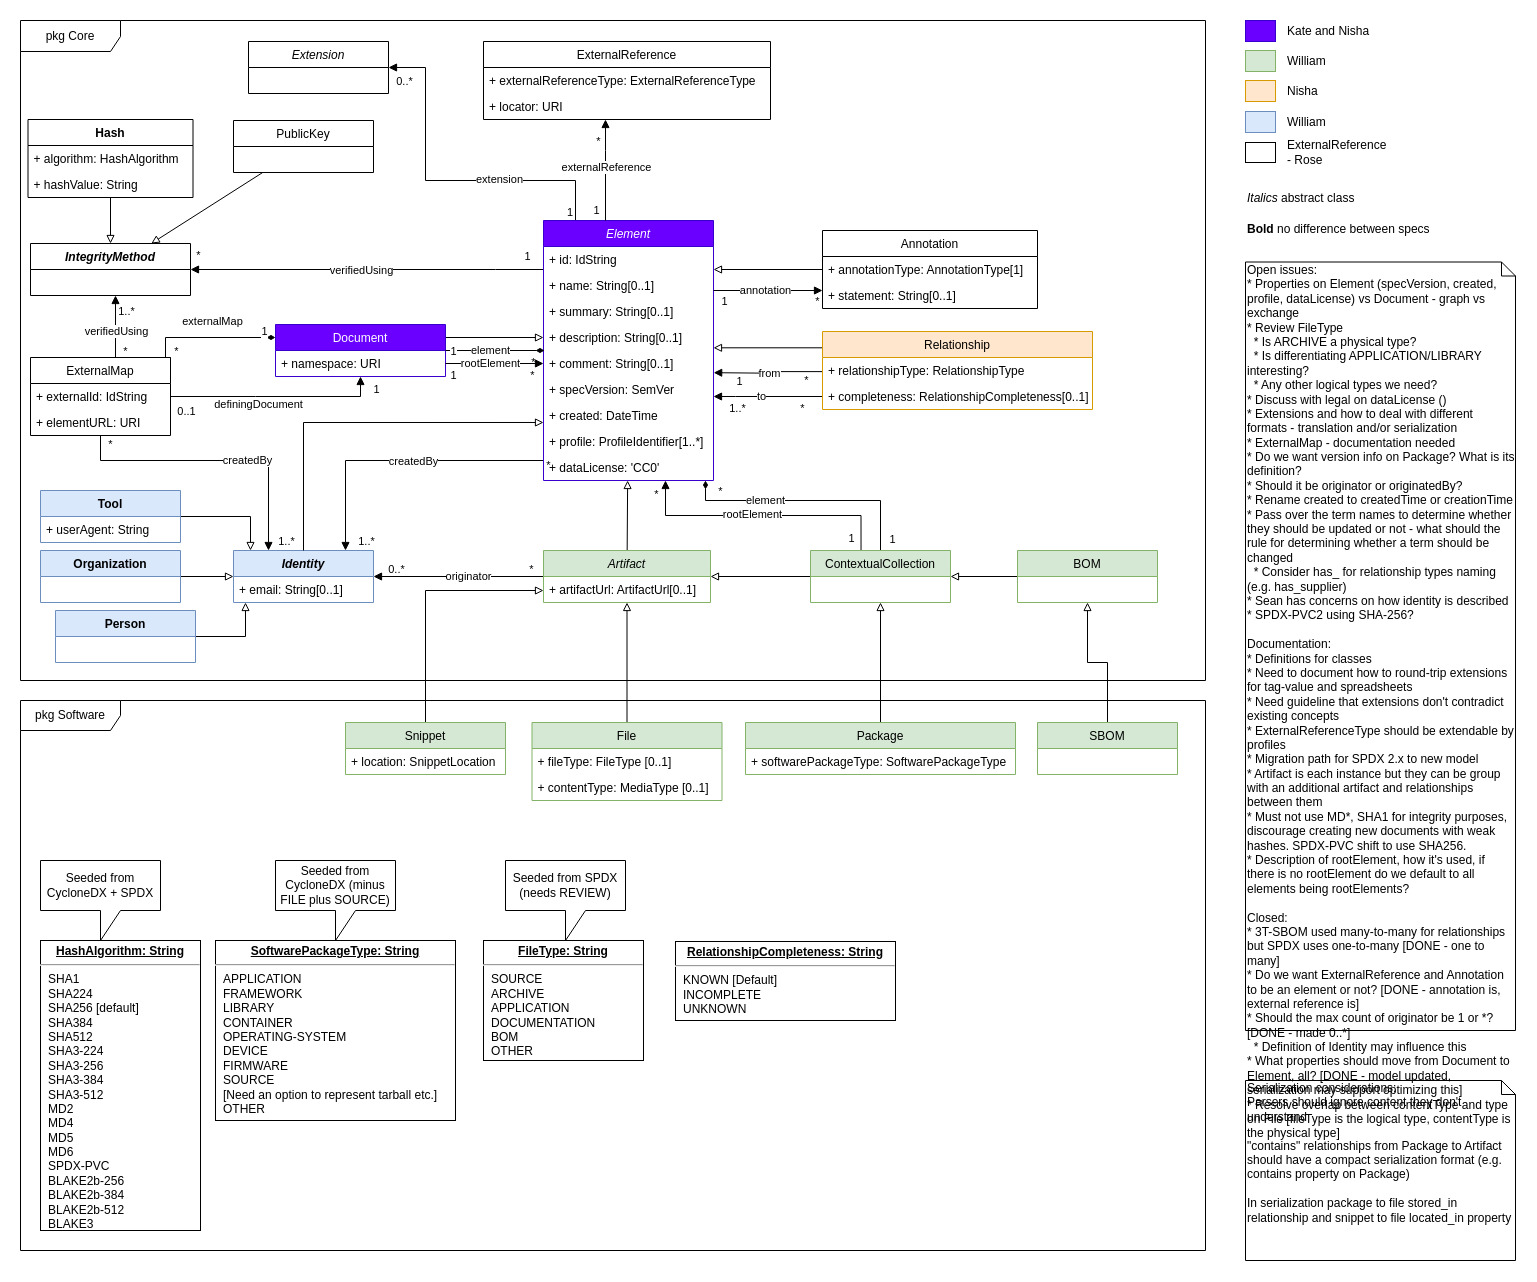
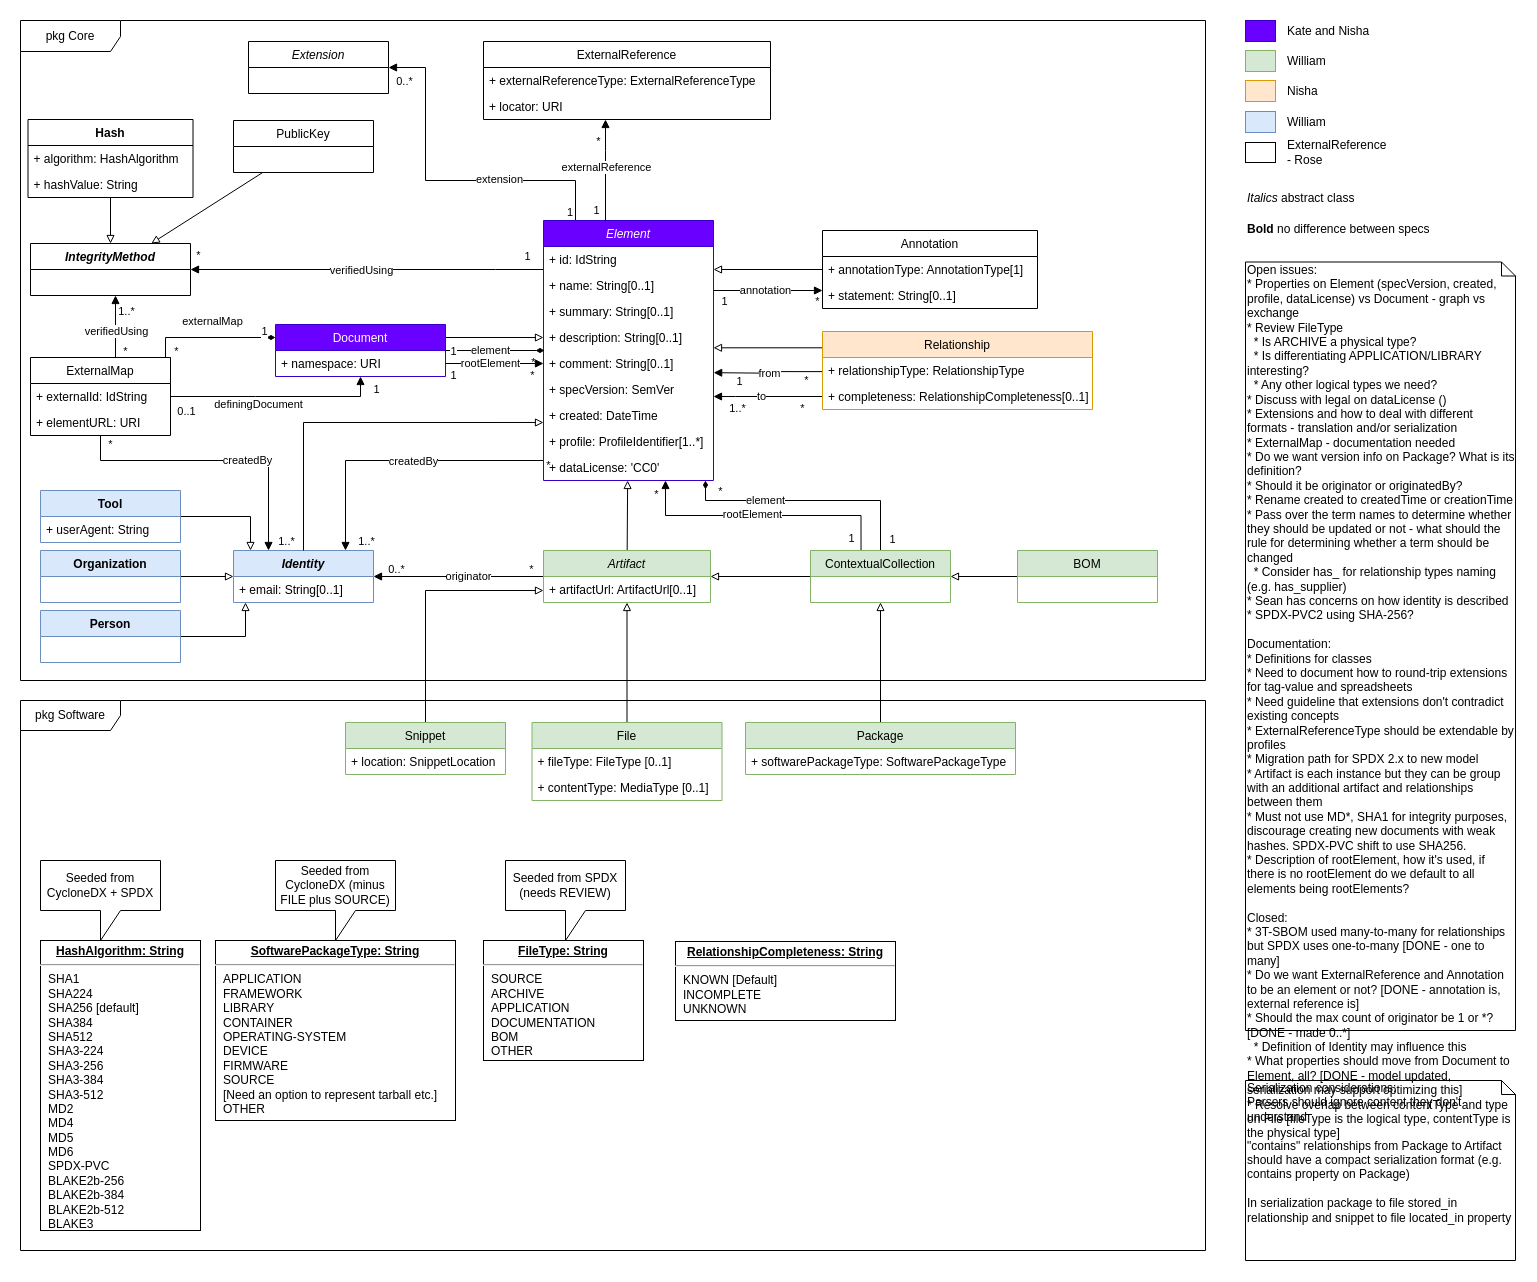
node "Person": moved (126, 637) -> (111, 637)
edge "SBOM" -> "BOM": removed
node "SBOM": removed
